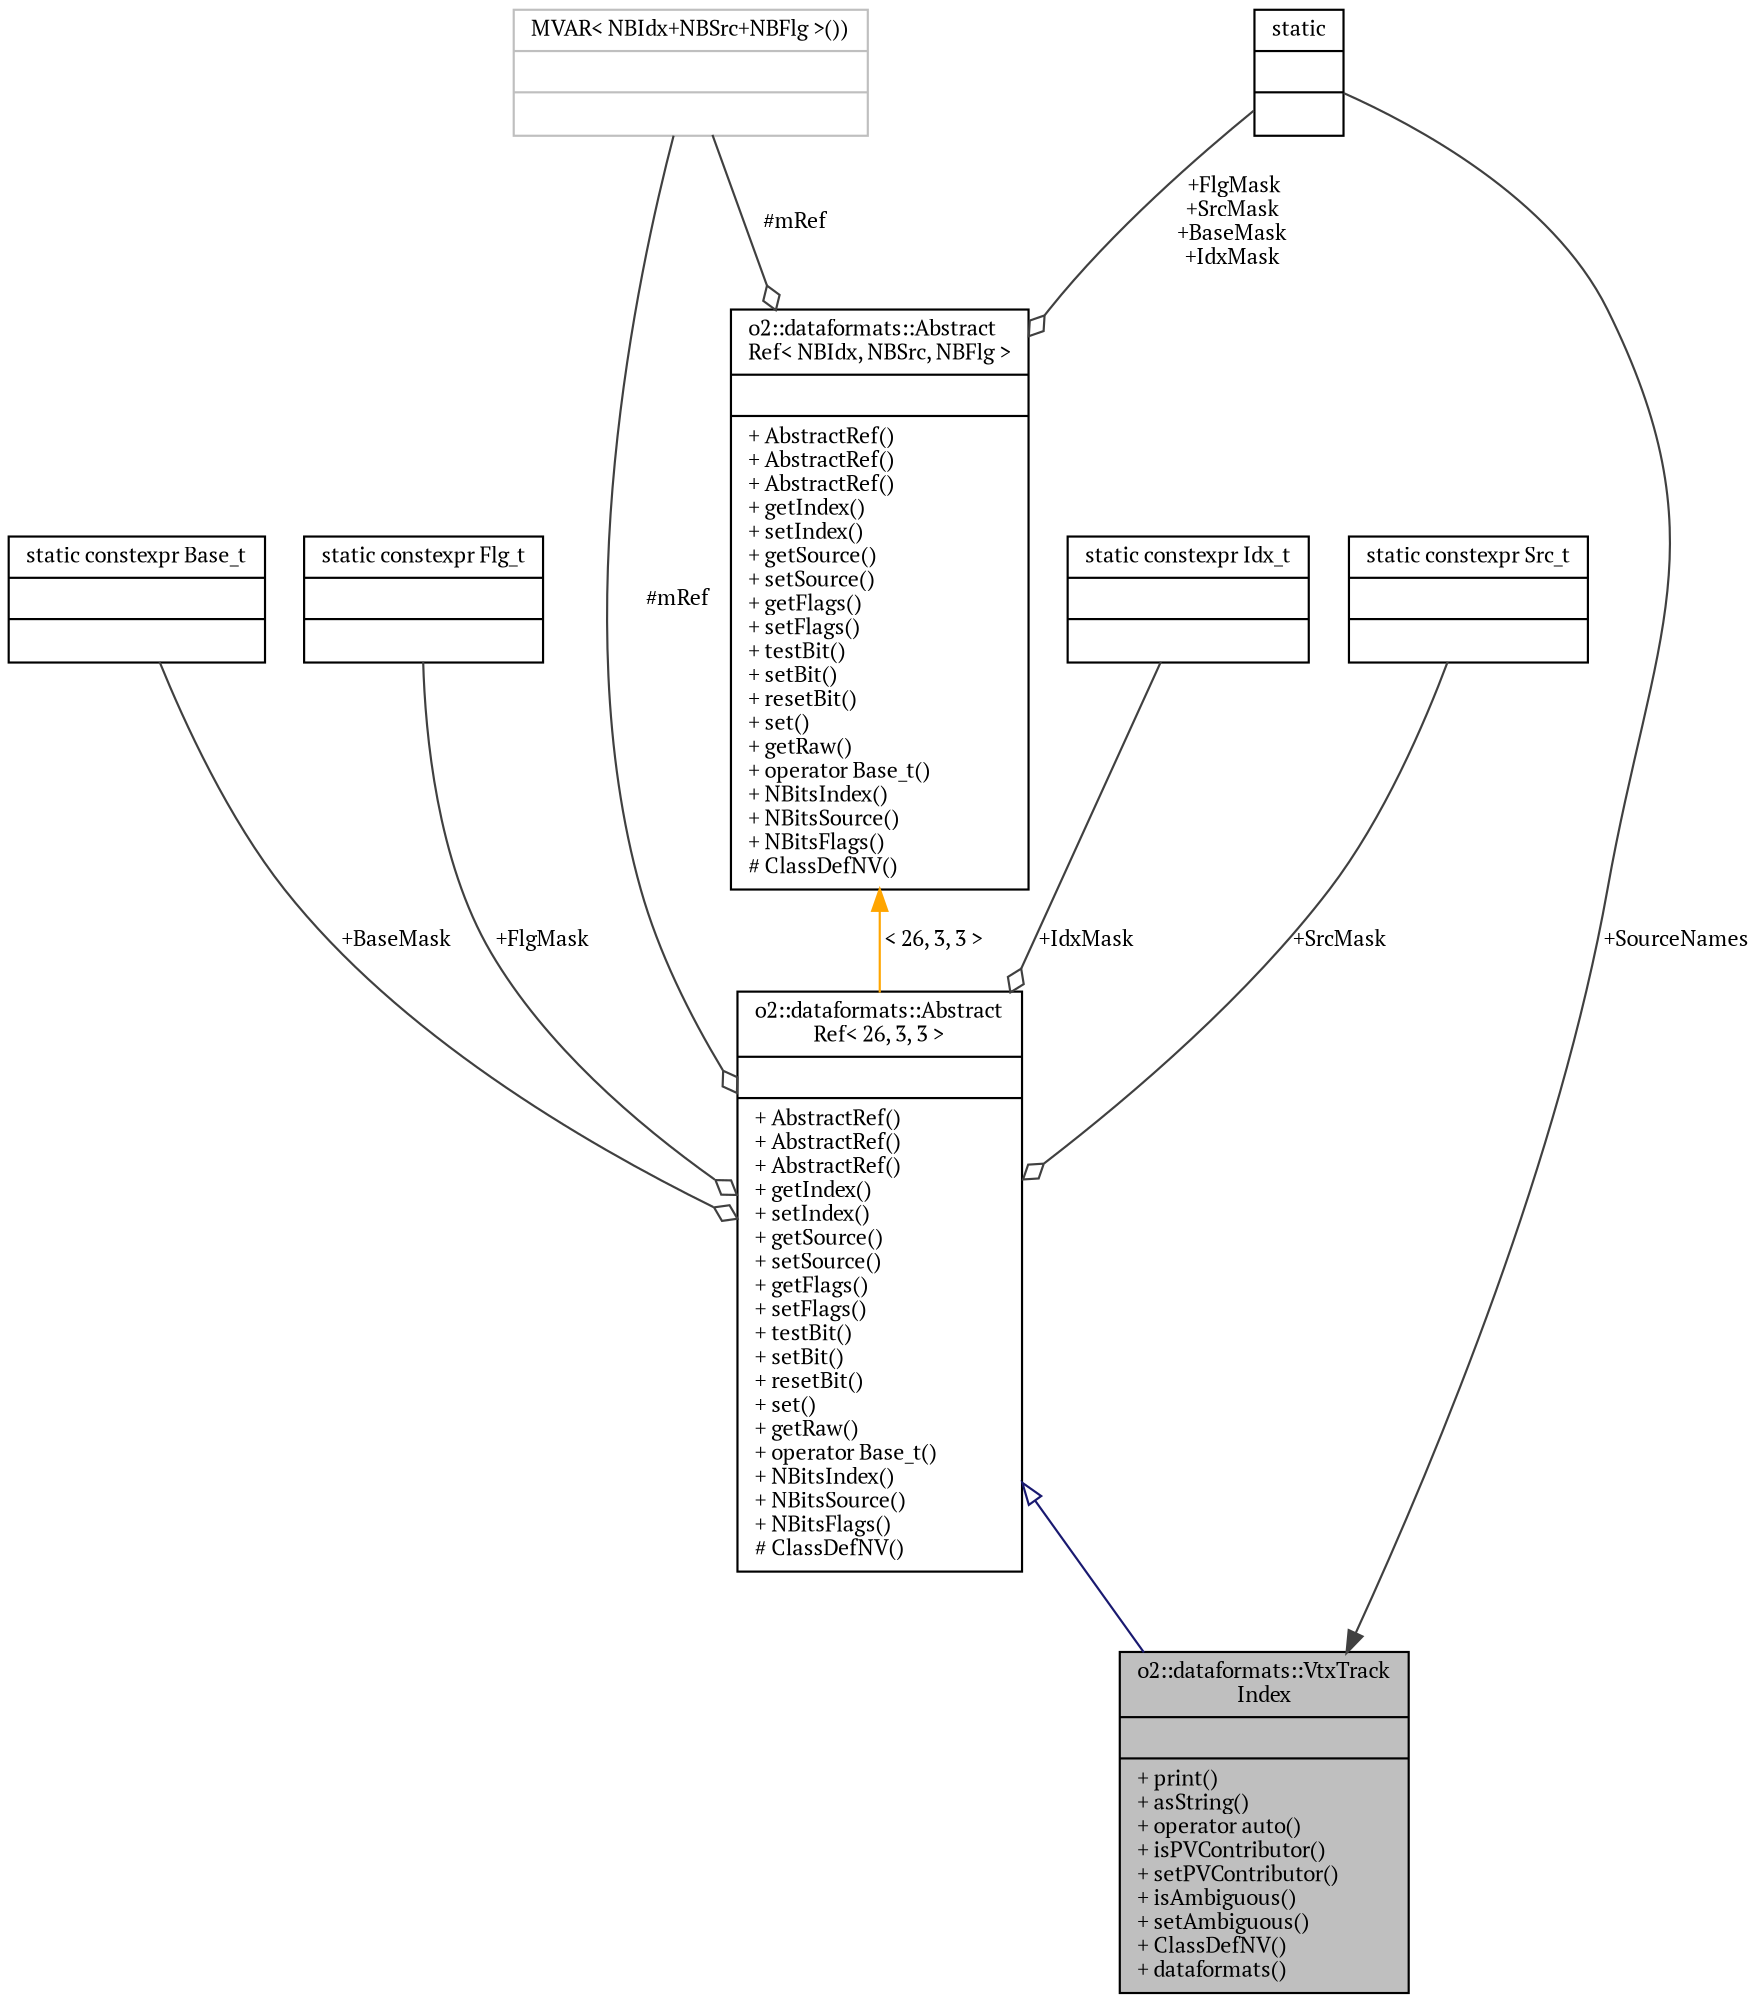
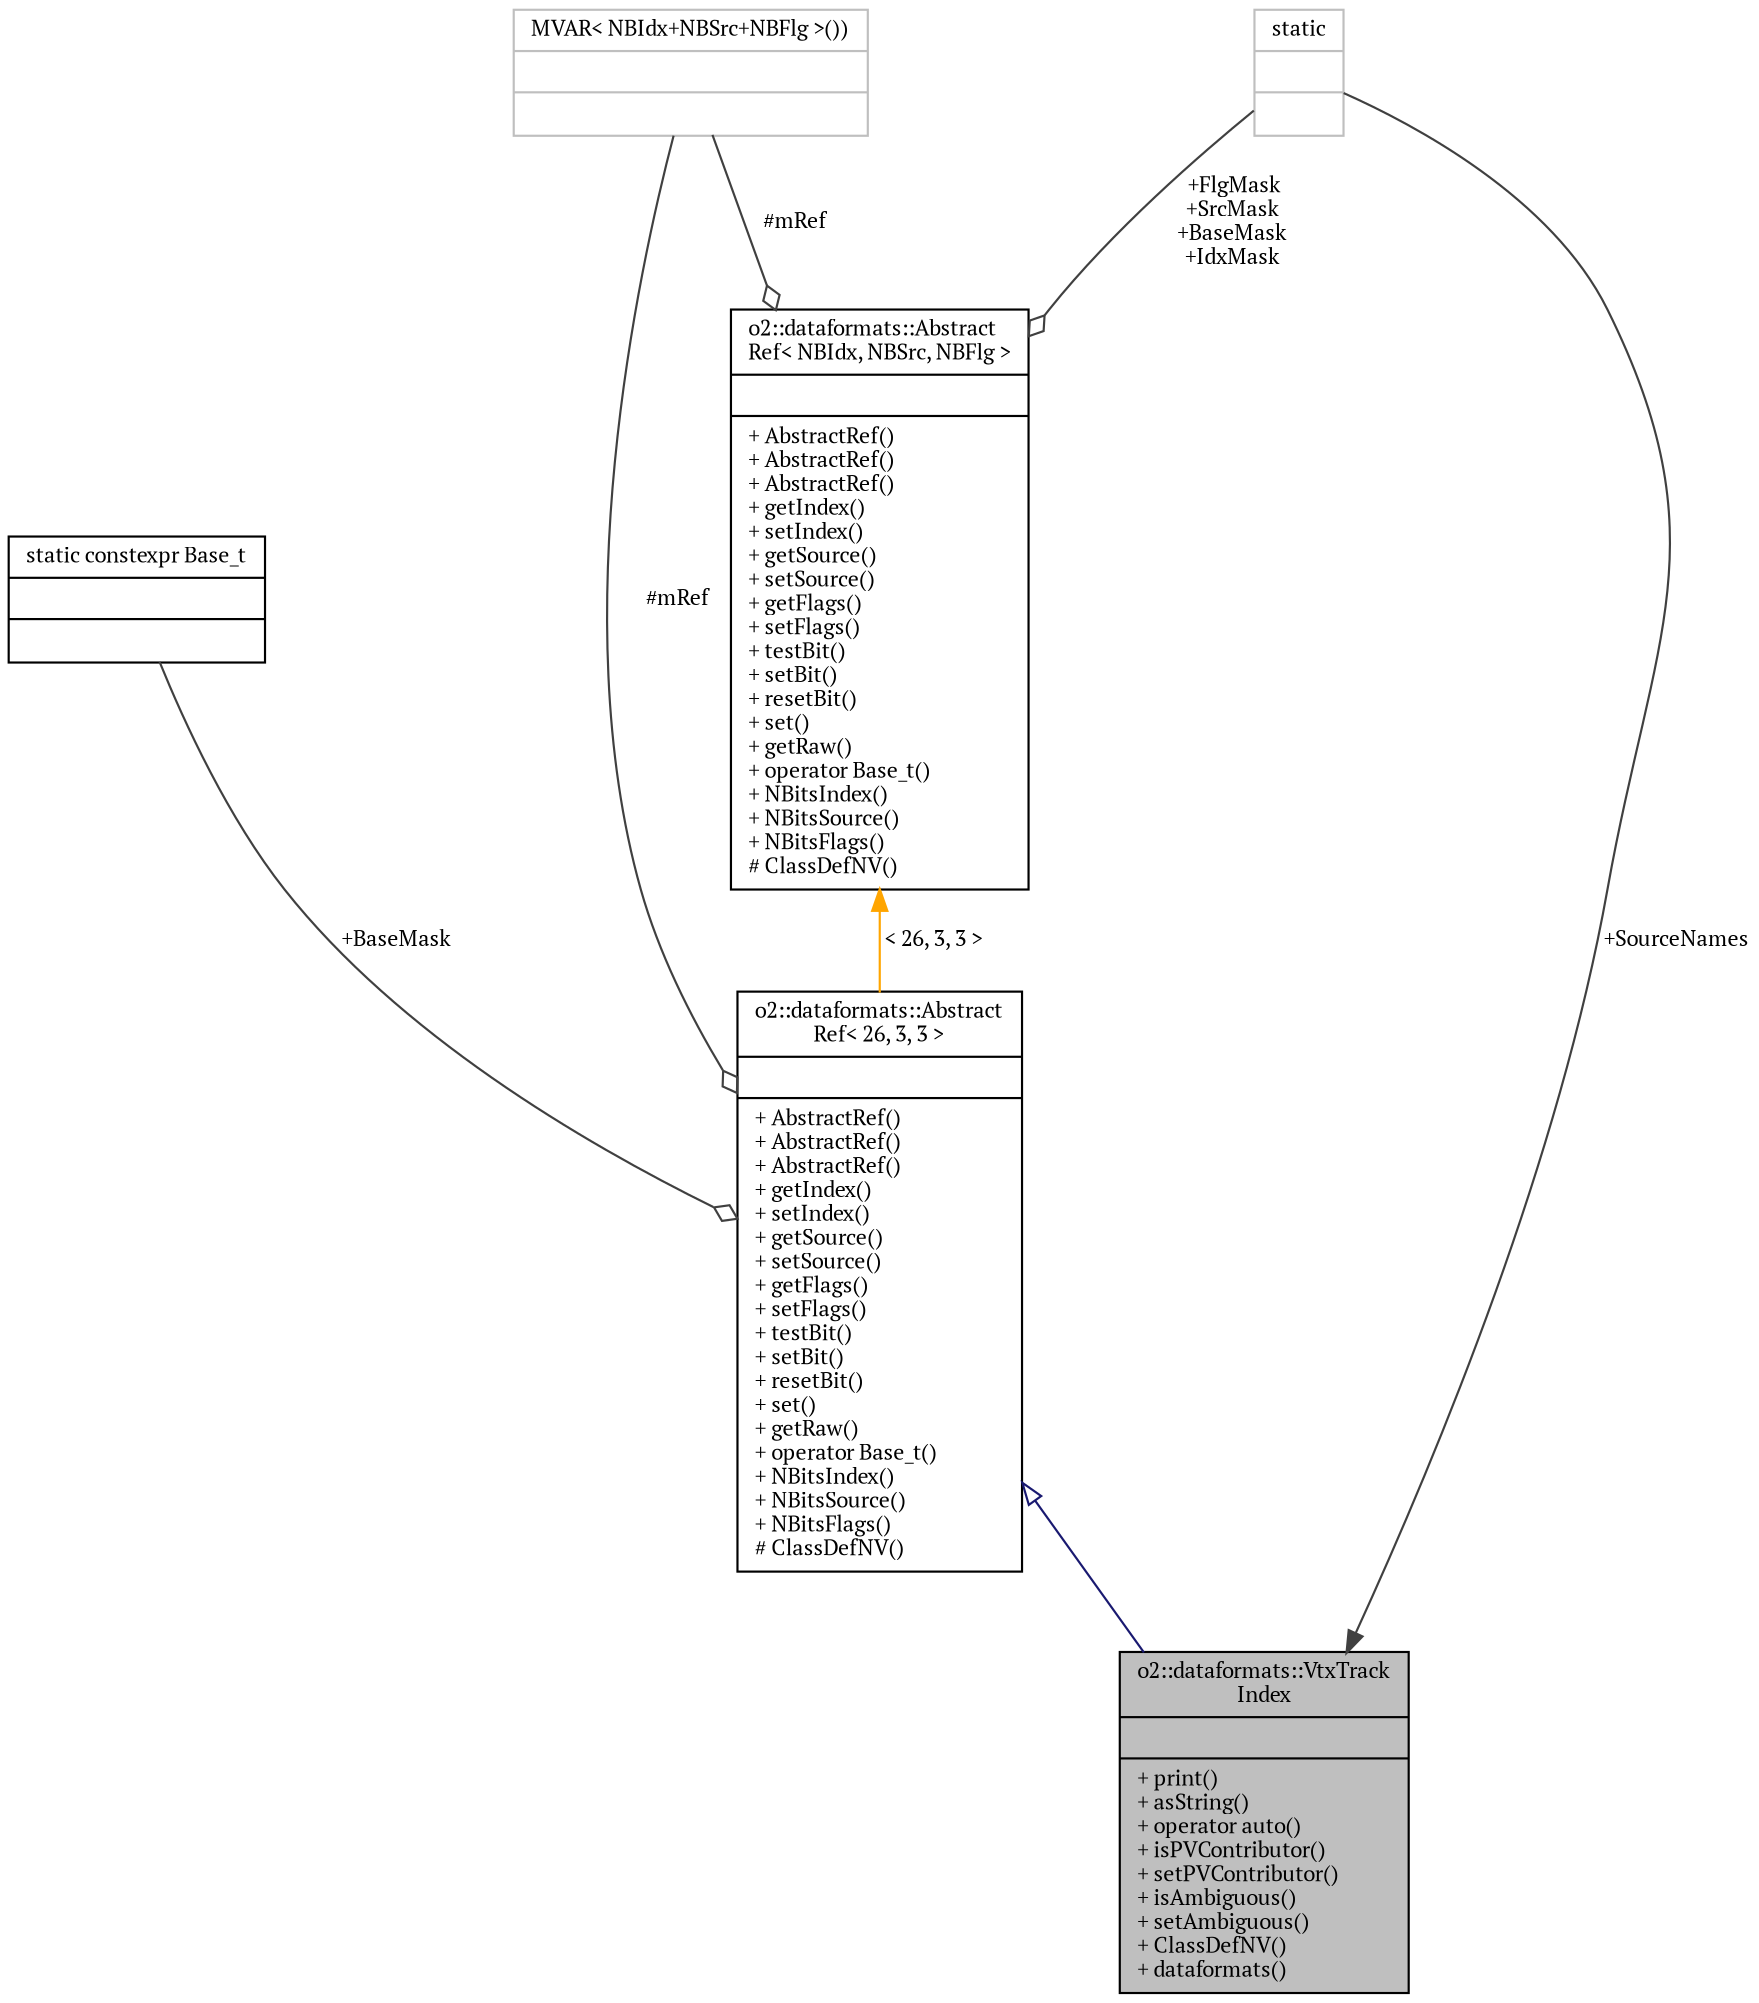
node "static": color black -> grey75
node "static constexpr Flg_t": removed
node "static constexpr Idx_t": removed
node "static constexpr Src_t": removed
